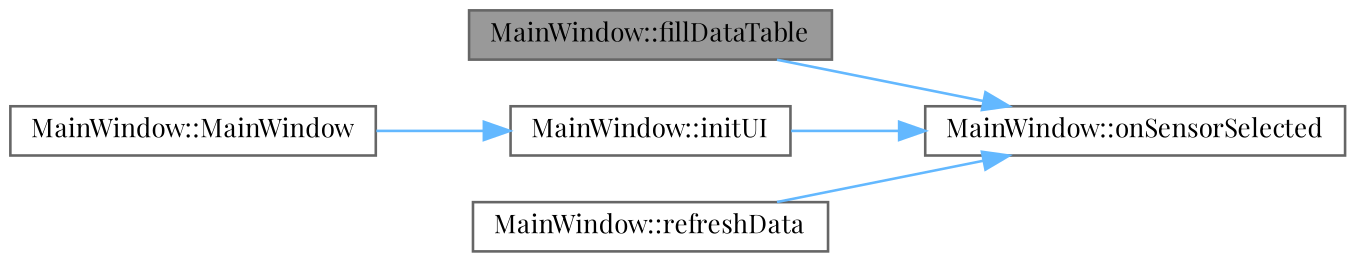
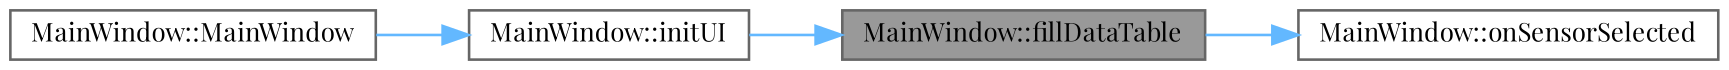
edge "MainWindow::initUI" -> "MainWindow::onSensorSelected": now "MainWindow::initUI" -> "MainWindow::fillDataTable"
node "MainWindow::refreshData": removed
